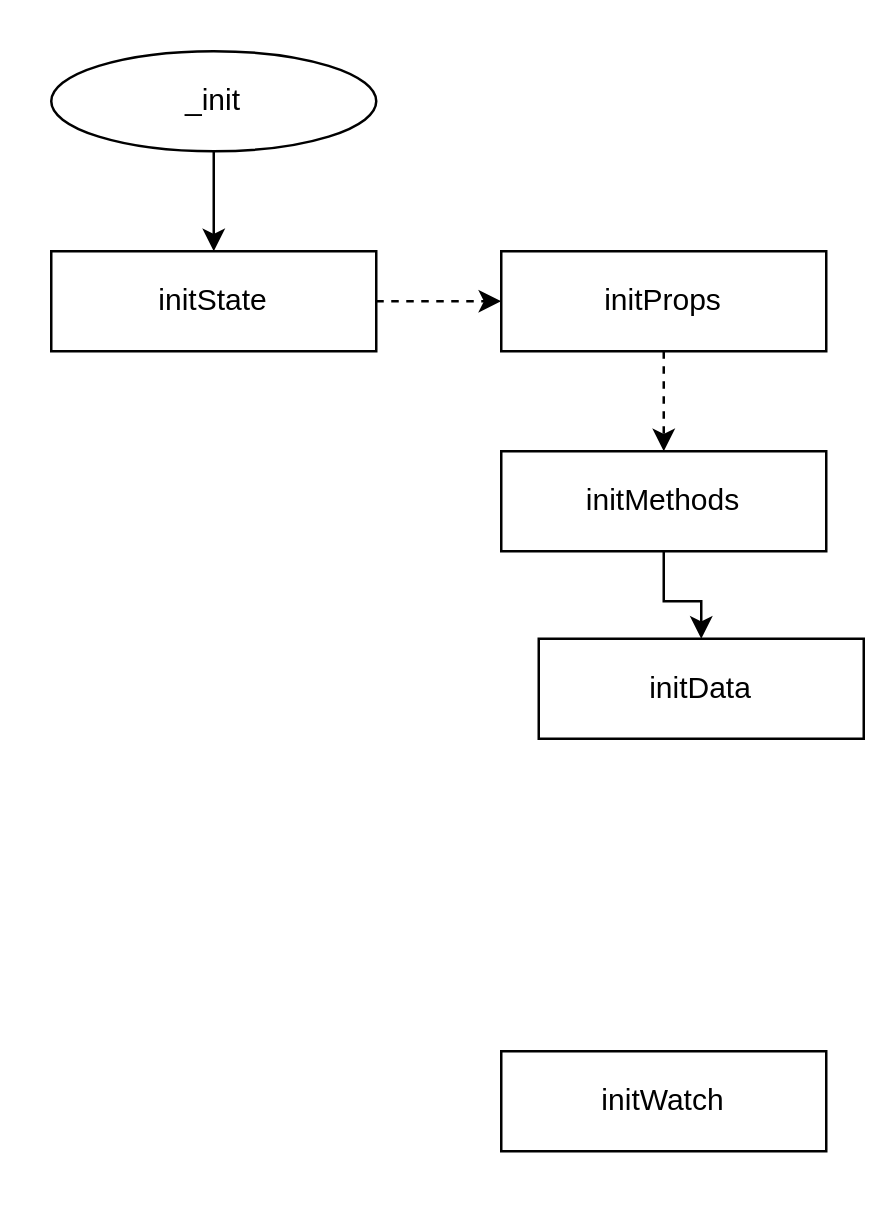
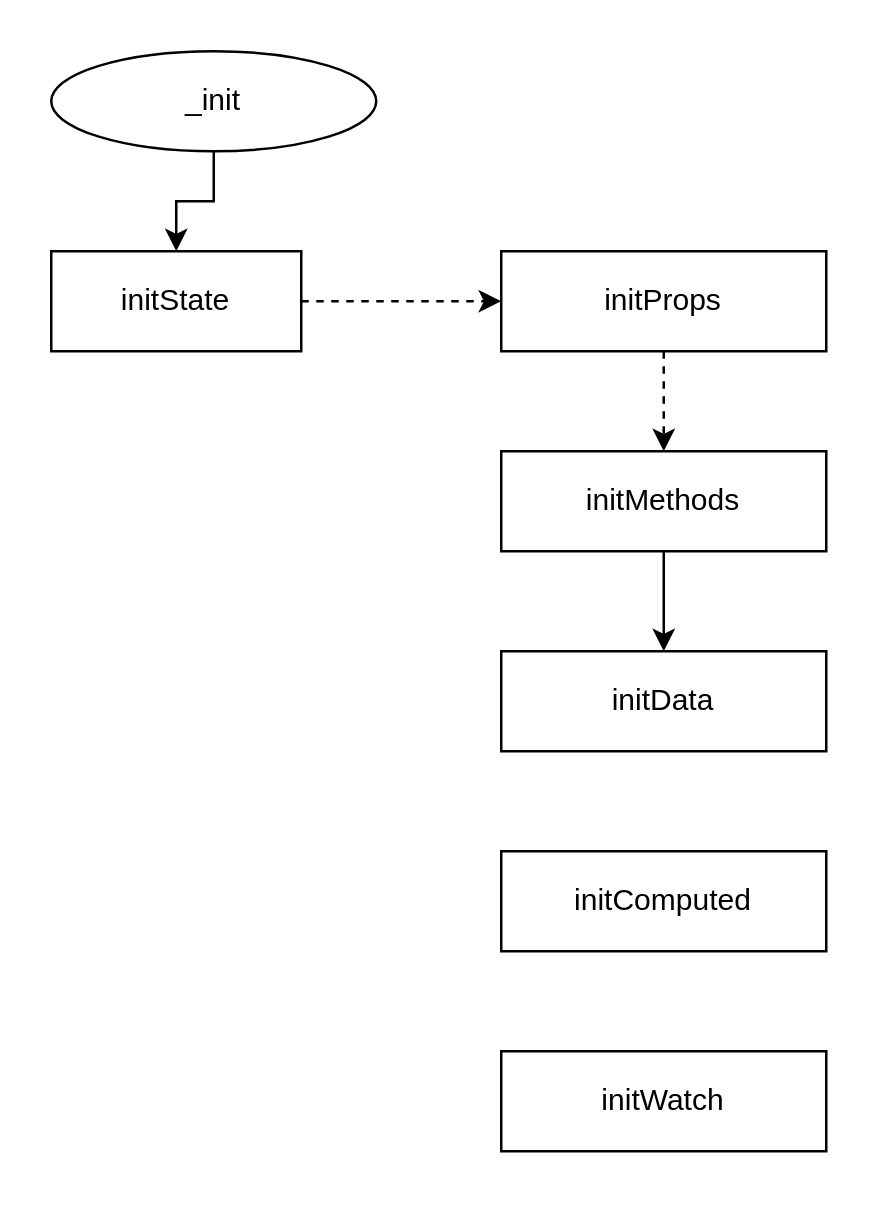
node "initState": size 325x100 -> 250x100
node "initData": moved (701, 689) -> (664, 701)
node "initComputed": added
